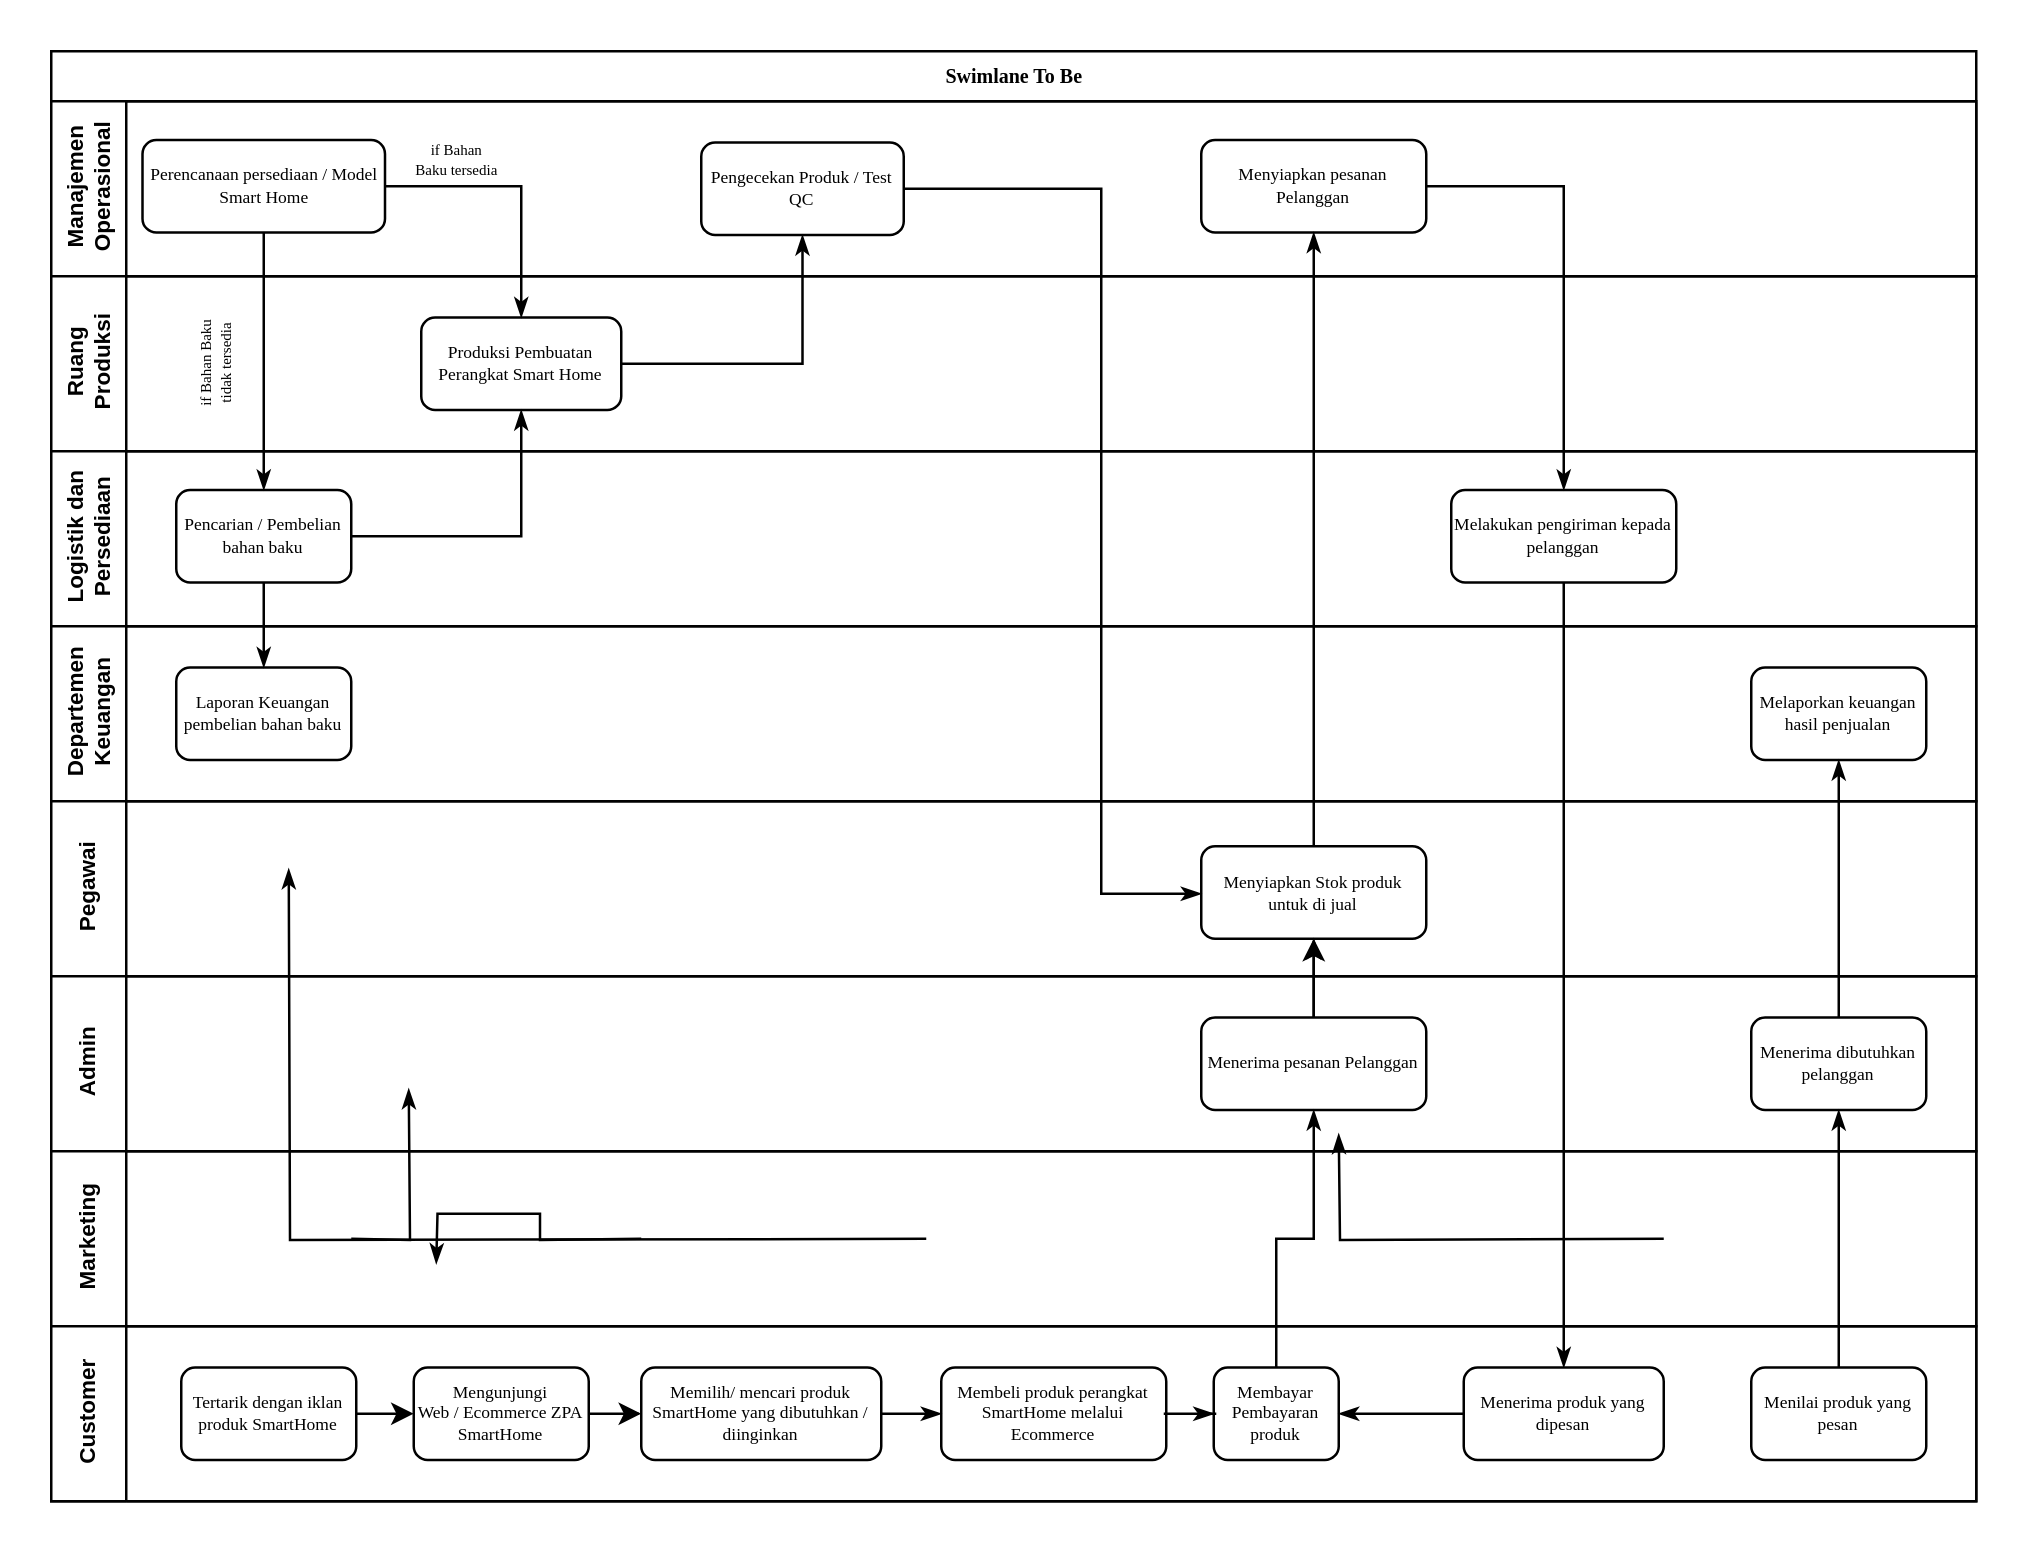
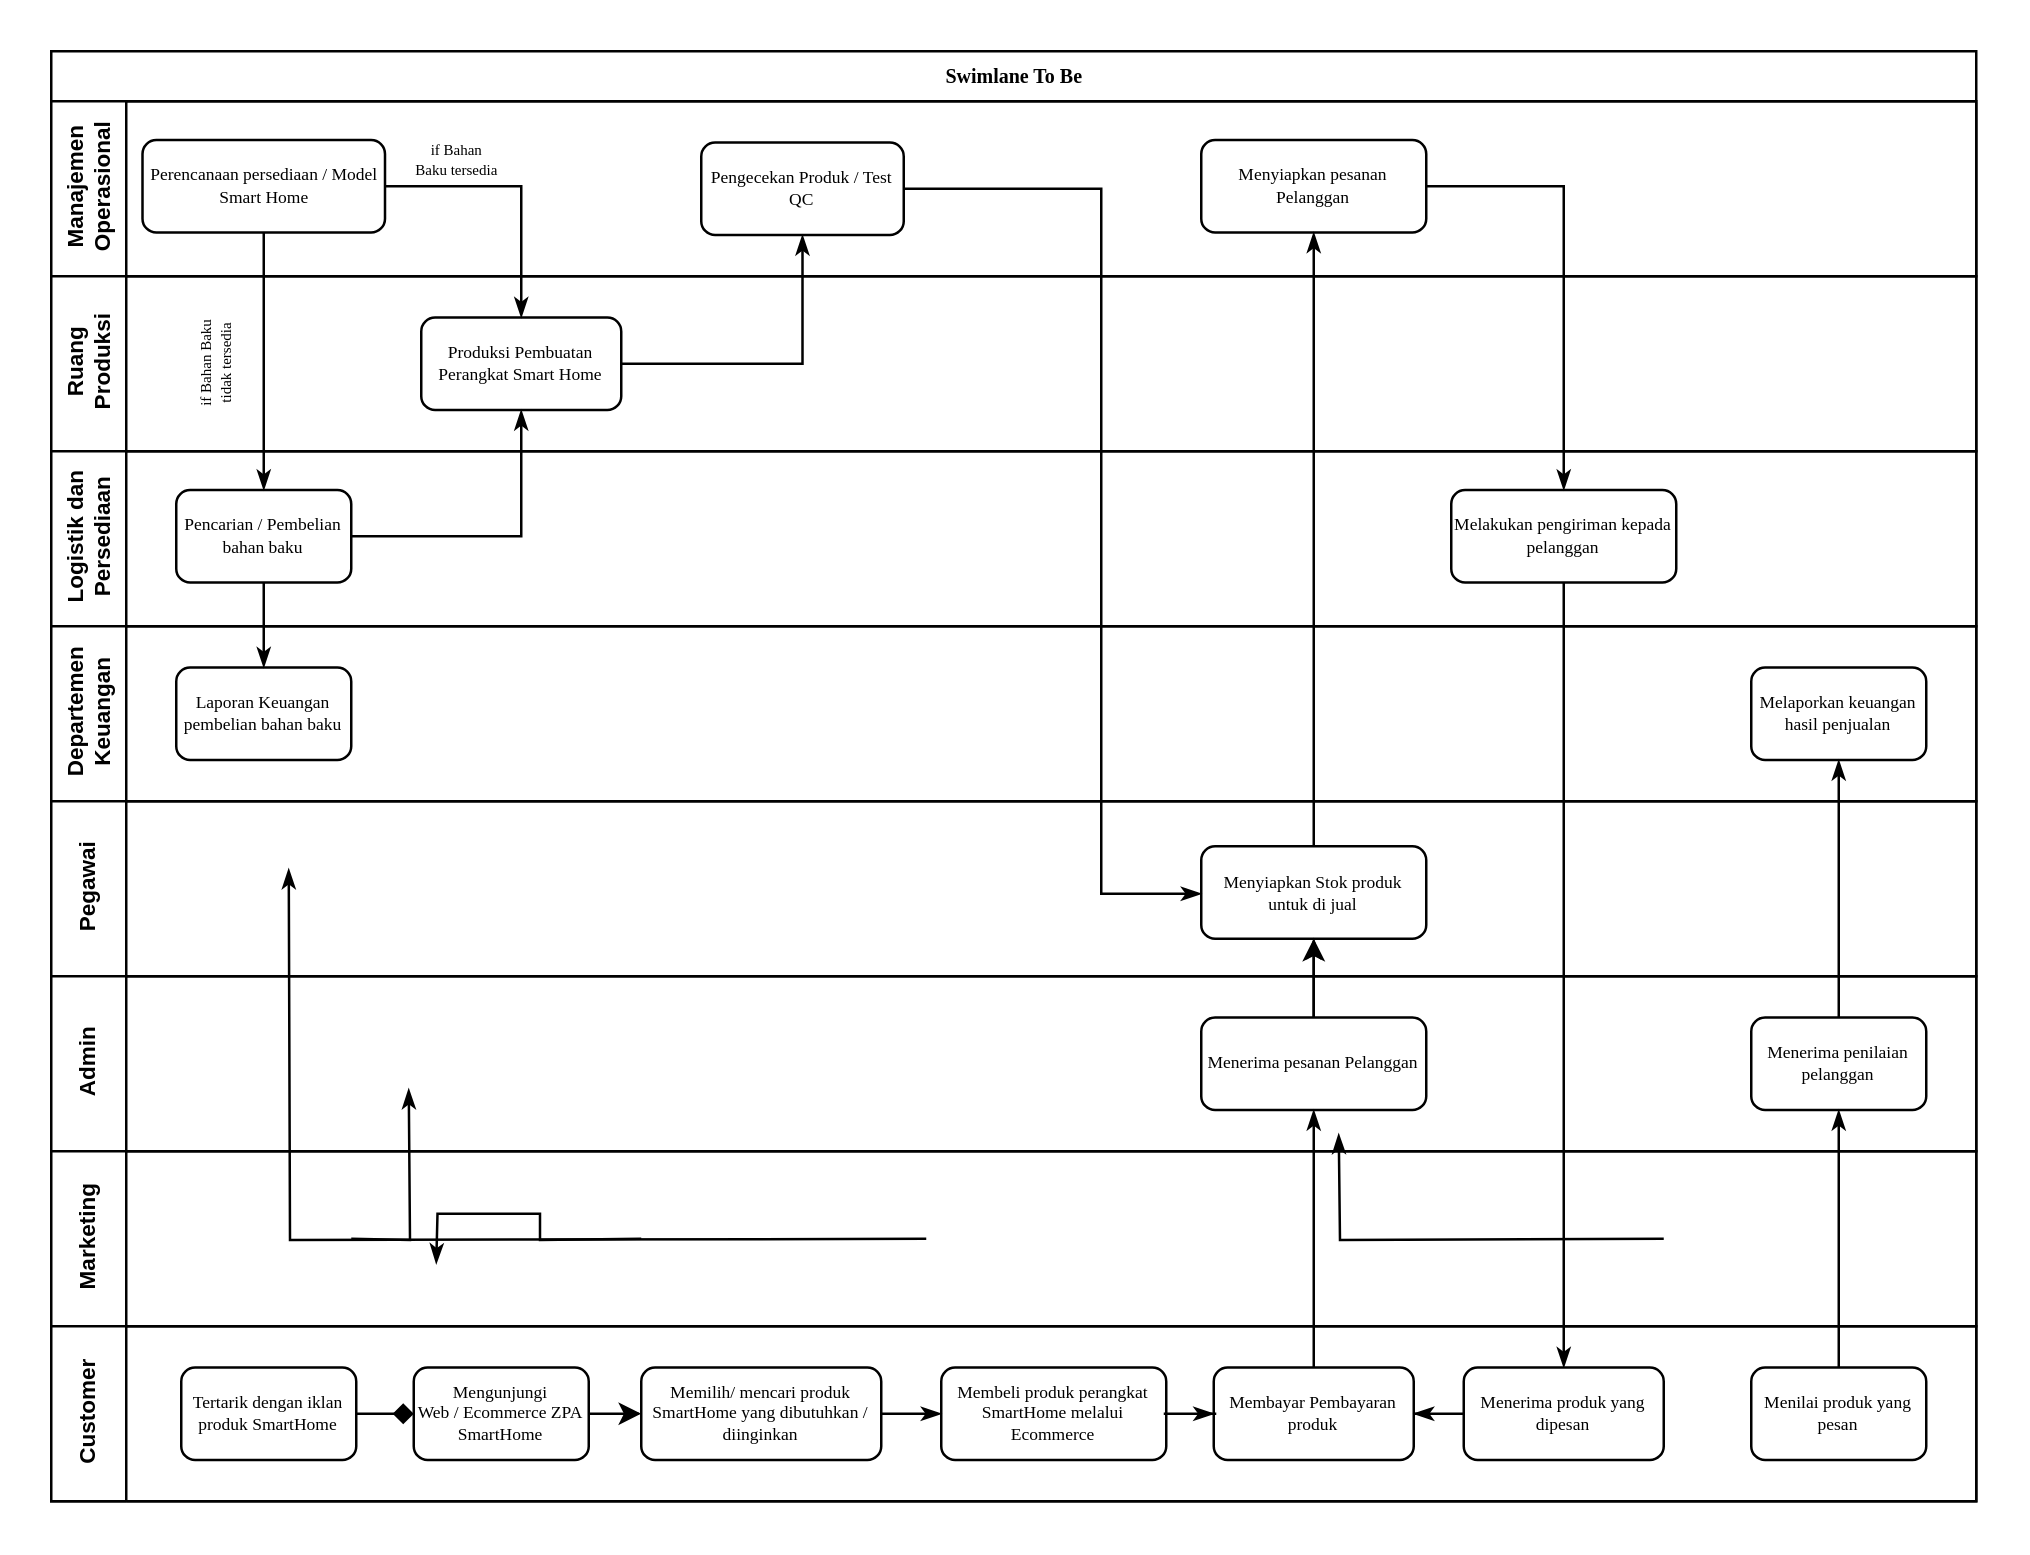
node "Menerima dibutuhkan pelanggan": label "Menerima dibutuhkan pelanggan" -> "Menerima penilaian pelanggan"
edge "Tertarik dengan iklan produk SmartHome" -> "Mengunjungi Web / Ecommerce ZPA SmartHome": arrowhead classic -> diamond
node "Membayar Pembayaran produk": size 125x93 -> 200x93
